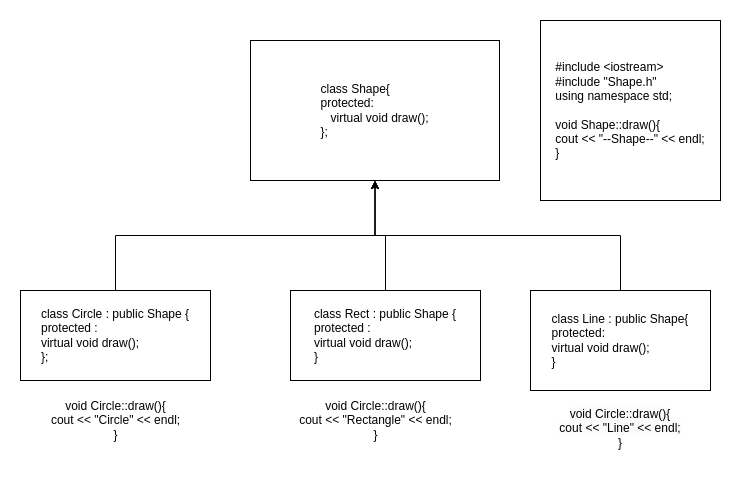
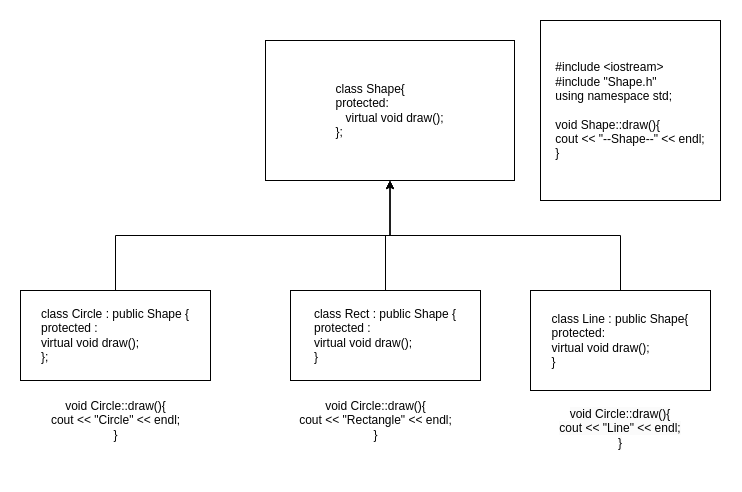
node "class Shape{ protected: virtual void draw(); };": moved (375, 111) -> (390, 111)
